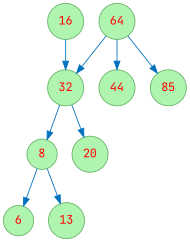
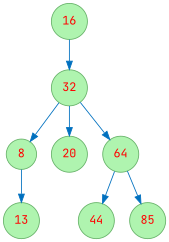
edge "64" -> "32": reversed
node "6": removed
